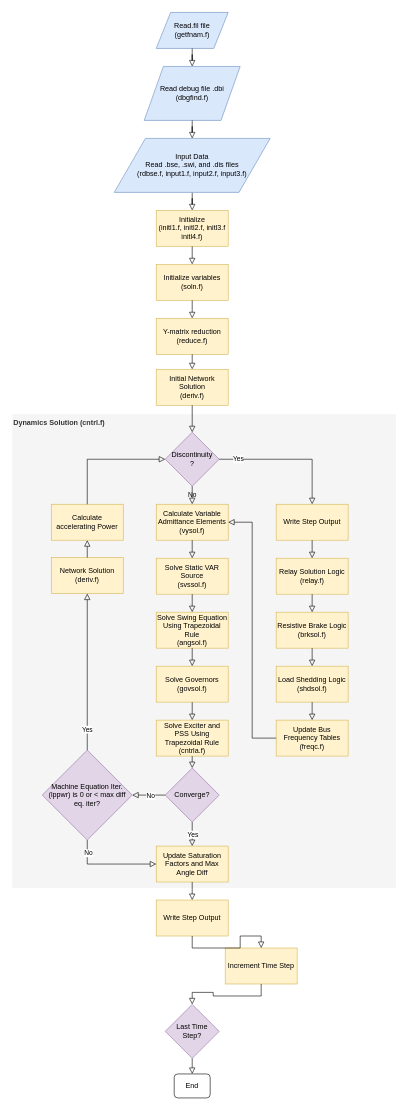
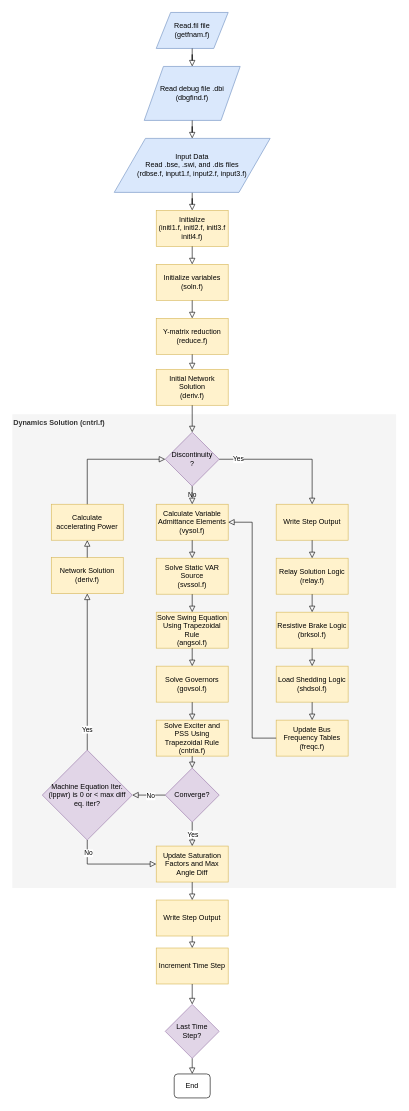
node "Increment Time Step": moved (261, 966) -> (192, 966)
